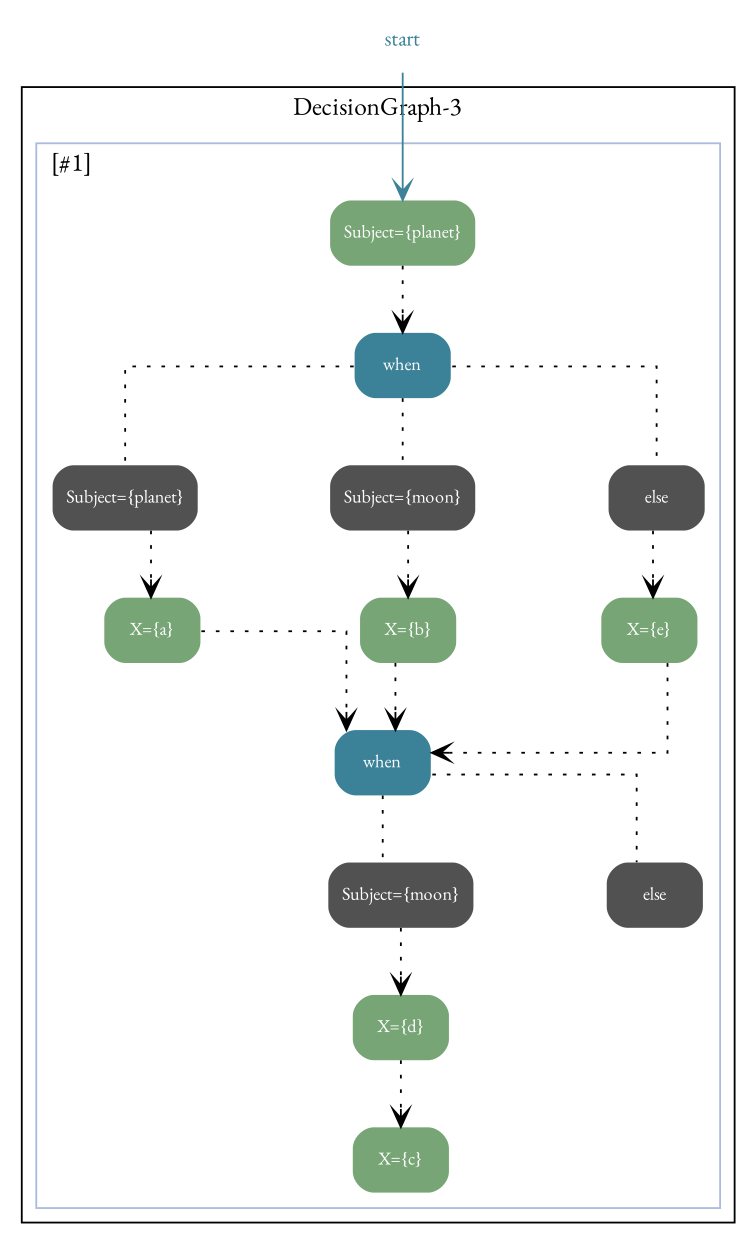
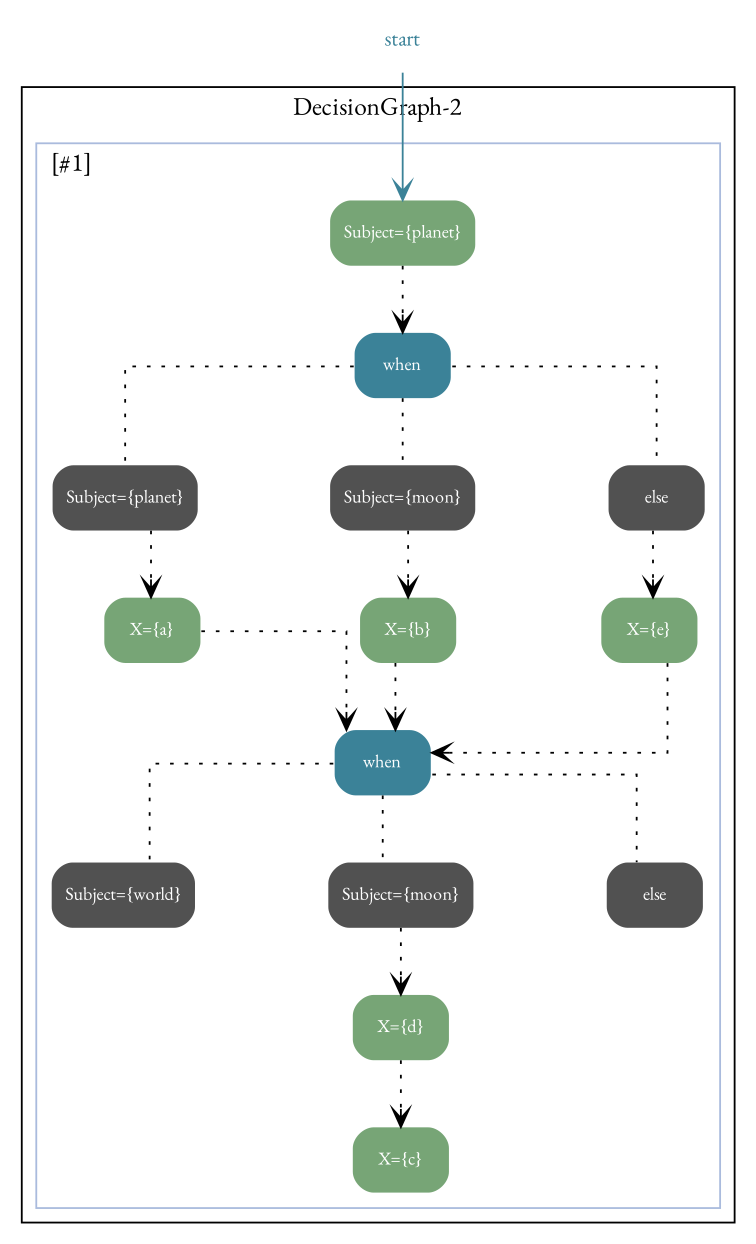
cluster "DecisionGraph-3": label "DecisionGraph-3" -> "DecisionGraph-2"
node "Subject={world}": added
